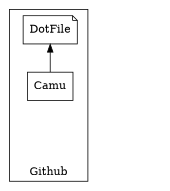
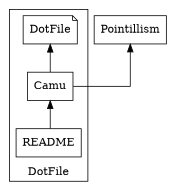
node "Pointillism": added
node "README": added
cluster "Github": label "Github" -> "DotFile"
